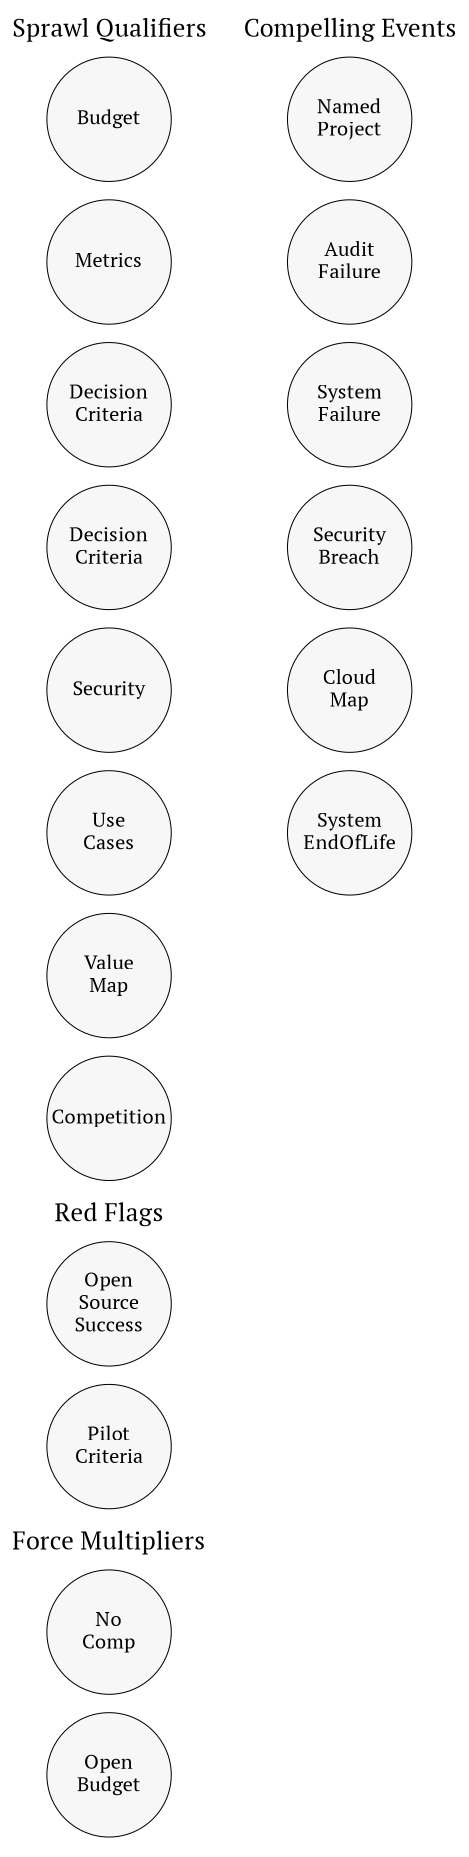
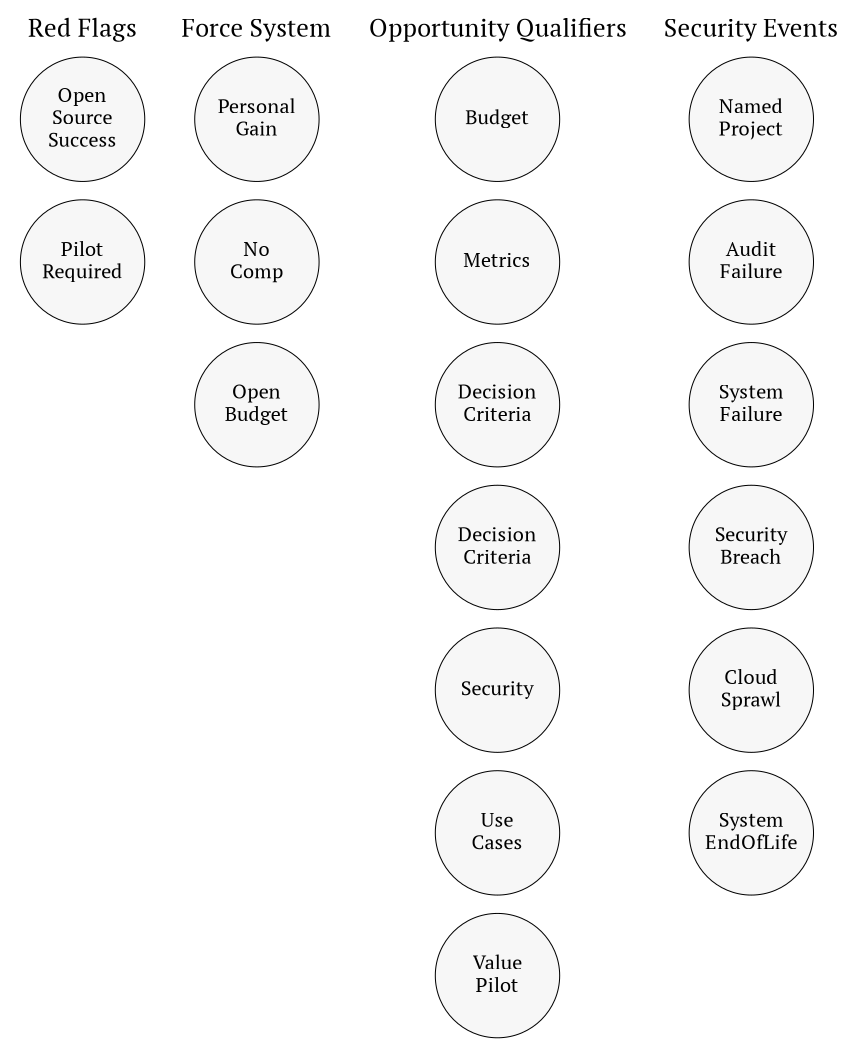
cluster "Sprawl Qualifiers": label "Sprawl Qualifiers" -> "Opportunity Qualifiers"
cluster "Compelling Events": label "Compelling Events" -> "Security Events"
node "Personal Gain": added
node "Cloud Map": label "Cloud Map" -> "Cloud Sprawl"
node "Value Map": label "Value Map" -> "Value Pilot"
node "Competition": removed
node "Pilot Criteria": label "Pilot Criteria" -> "Pilot Required"
cluster "Force Multipliers": label "Force Multipliers" -> "Force System"
